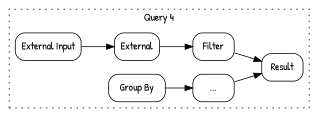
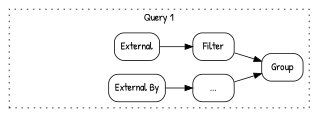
cluster "Query 4": label "Query 4" -> "Query 1"
node "External Input": removed
node "Result": label "Result" -> "Group"
node "Group By": label "Group By" -> "External By"
